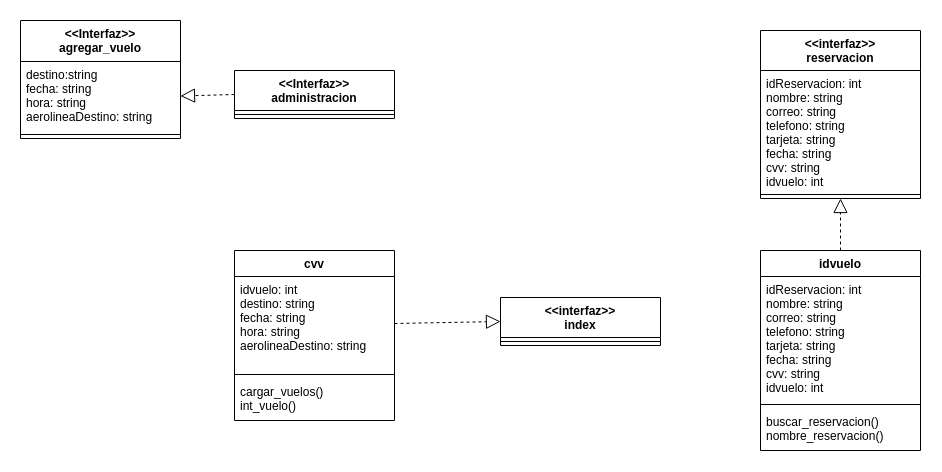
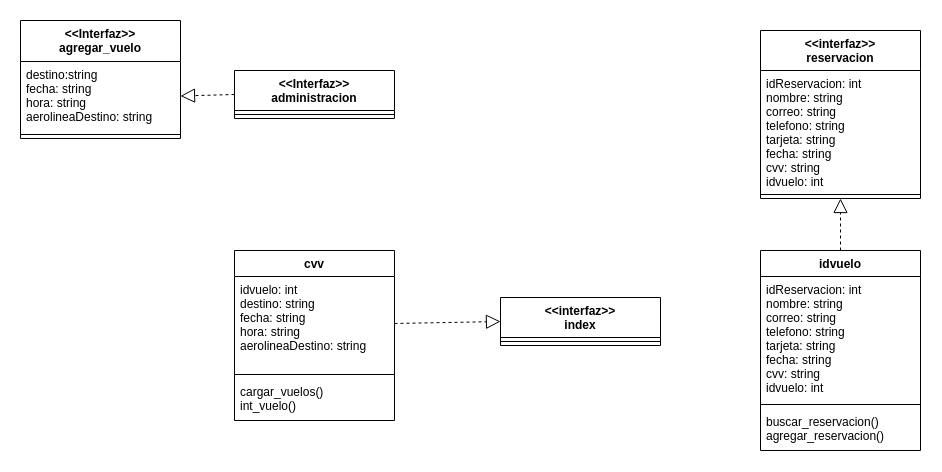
node "buscar_reservacion() nombre_reservacion()": label "buscar_reservacion() nombre_reservacion()" -> "buscar_reservacion() agregar_reservacion()"
